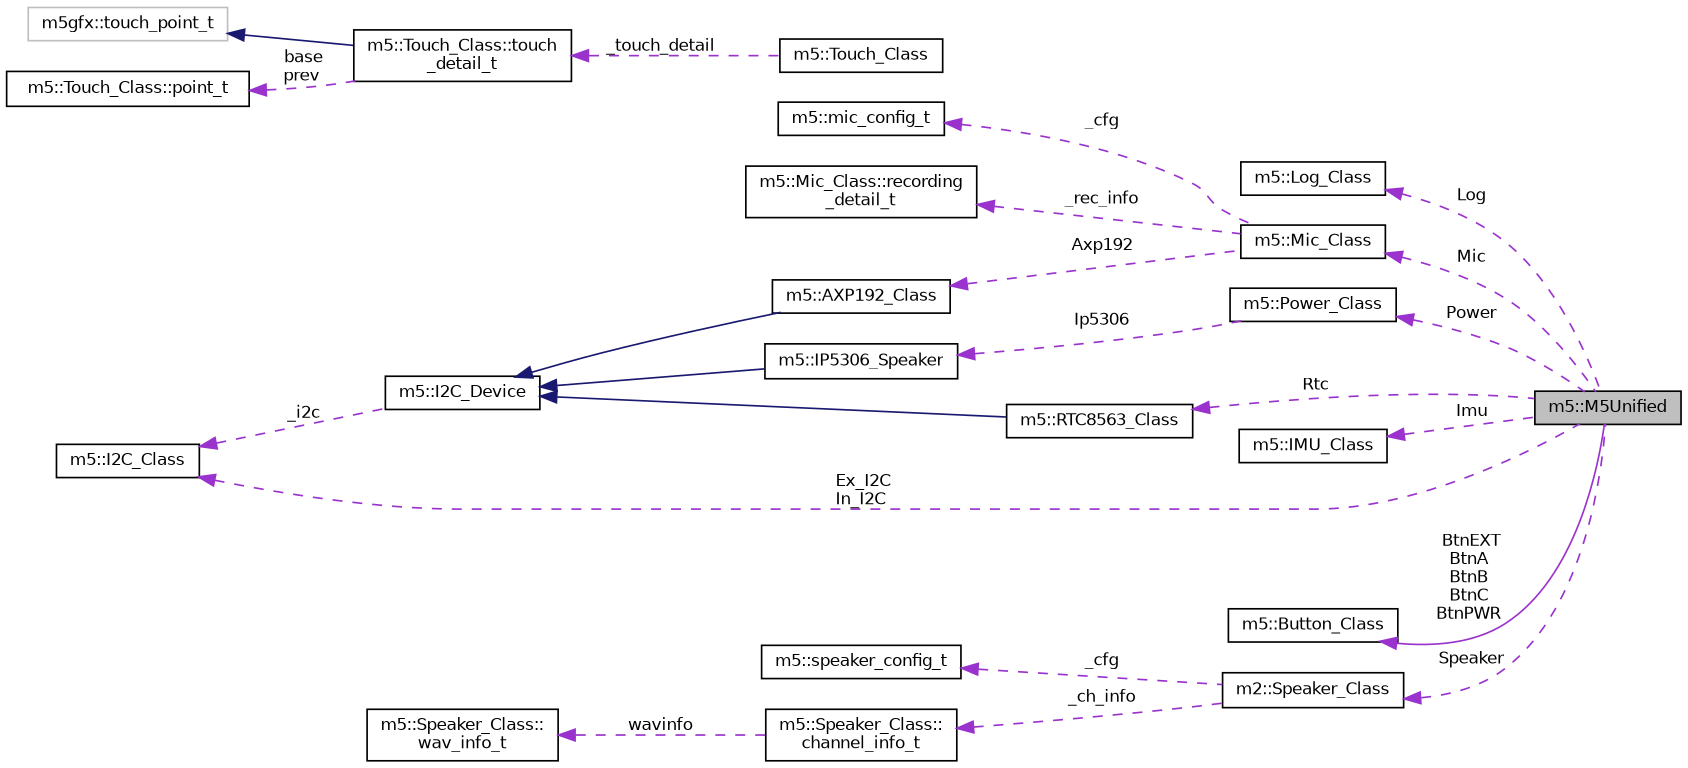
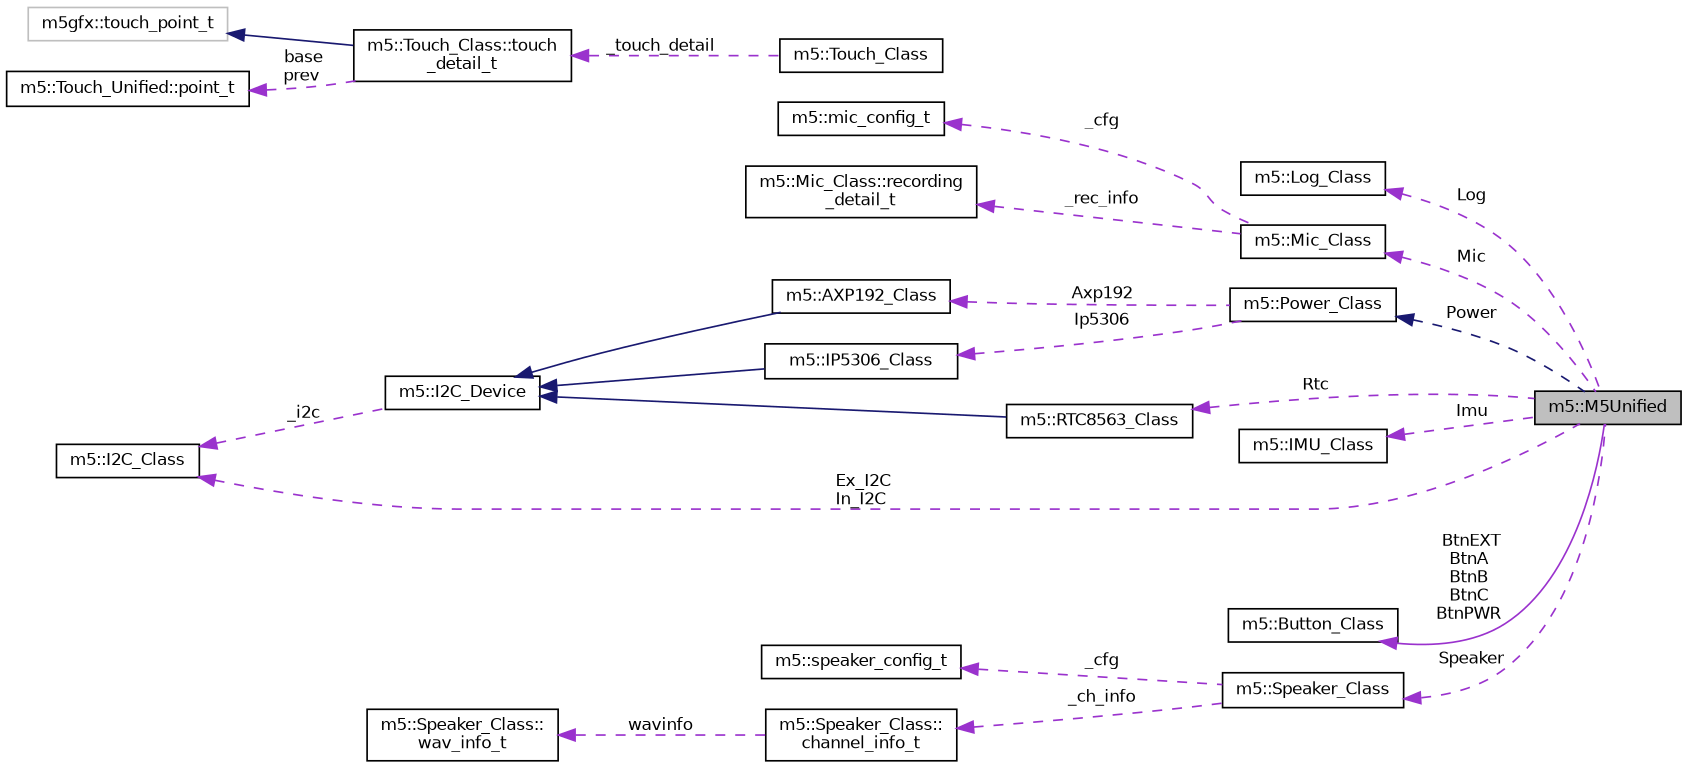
node "m5::Touch_Class::point_t": label "m5::Touch_Class::point_t" -> "m5::Touch_Unified::point_t"
edge "m5::Mic_Class" -> "m5::AXP192_Class": now "m5::Power_Class" -> "m5::AXP192_Class"
edge "m5::M5Unified" -> "m5::Power_Class": color darkorchid3 -> midnightblue
node "m5::IP5306_Speaker": label "m5::IP5306_Speaker" -> "m5::IP5306_Class"
node "m2::Speaker_Class": label "m2::Speaker_Class" -> "m5::Speaker_Class"
